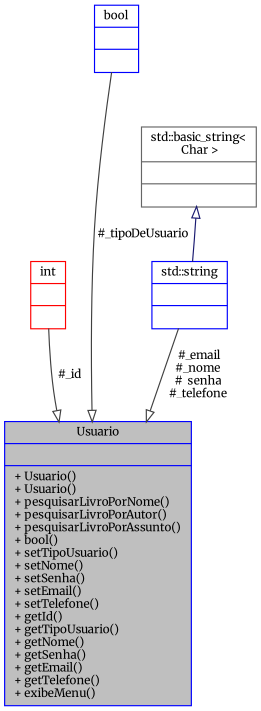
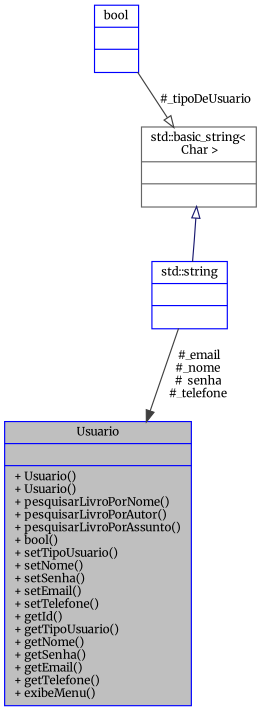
edge "bool" -> "Usuario": now "bool" -> "std::basic_string<"
node "int": removed
edge "std::string" -> "Usuario": arrowhead onormal -> normal
